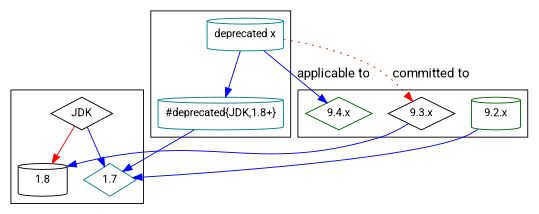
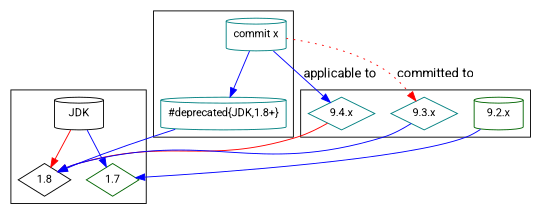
node "deprecated x": label "deprecated x" -> "commit x"
node "JDK": shape diamond -> cylinder
node "9.4.x": color darkgreen -> teal
node "9.3.x": color black -> teal
edge "#deprecated{JDK,1.8+}" -> "1.7": now "#deprecated{JDK,1.8+}" -> "1.8"
edge "9.4.x" -> "1.8": added
node "1.8": shape cylinder -> diamond
node "1.7": color teal -> darkgreen
